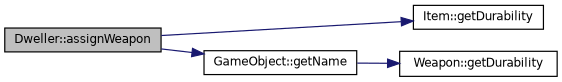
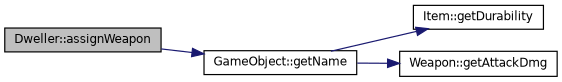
edge "Dweller::assignWeapon" -> "Item::getDurability": now "GameObject::getName" -> "Item::getDurability"
node "Weapon::getDurability": label "Weapon::getDurability" -> "Weapon::getAttackDmg"
